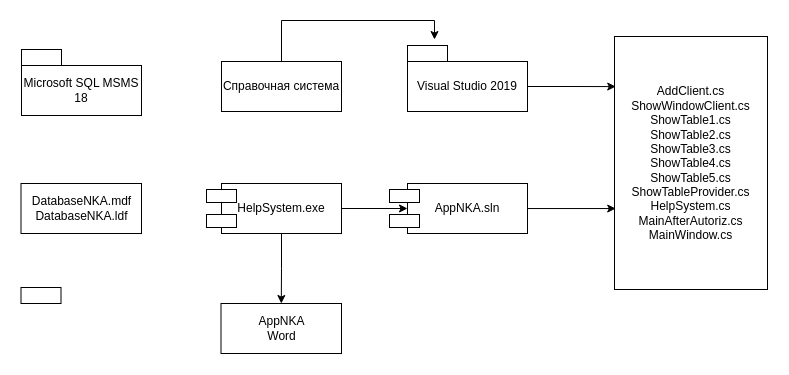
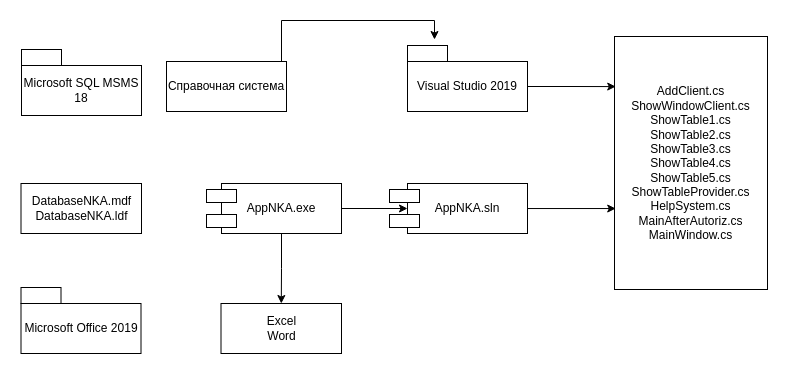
node "Справочная система": moved (282, 87) -> (227, 87)
node "HelpSystem.exe": label "HelpSystem.exe" -> "AppNKA.exe"
node "Microsoft Office 2019": added
node "AppNKA Word": label "AppNKA Word" -> "Excel Word"
